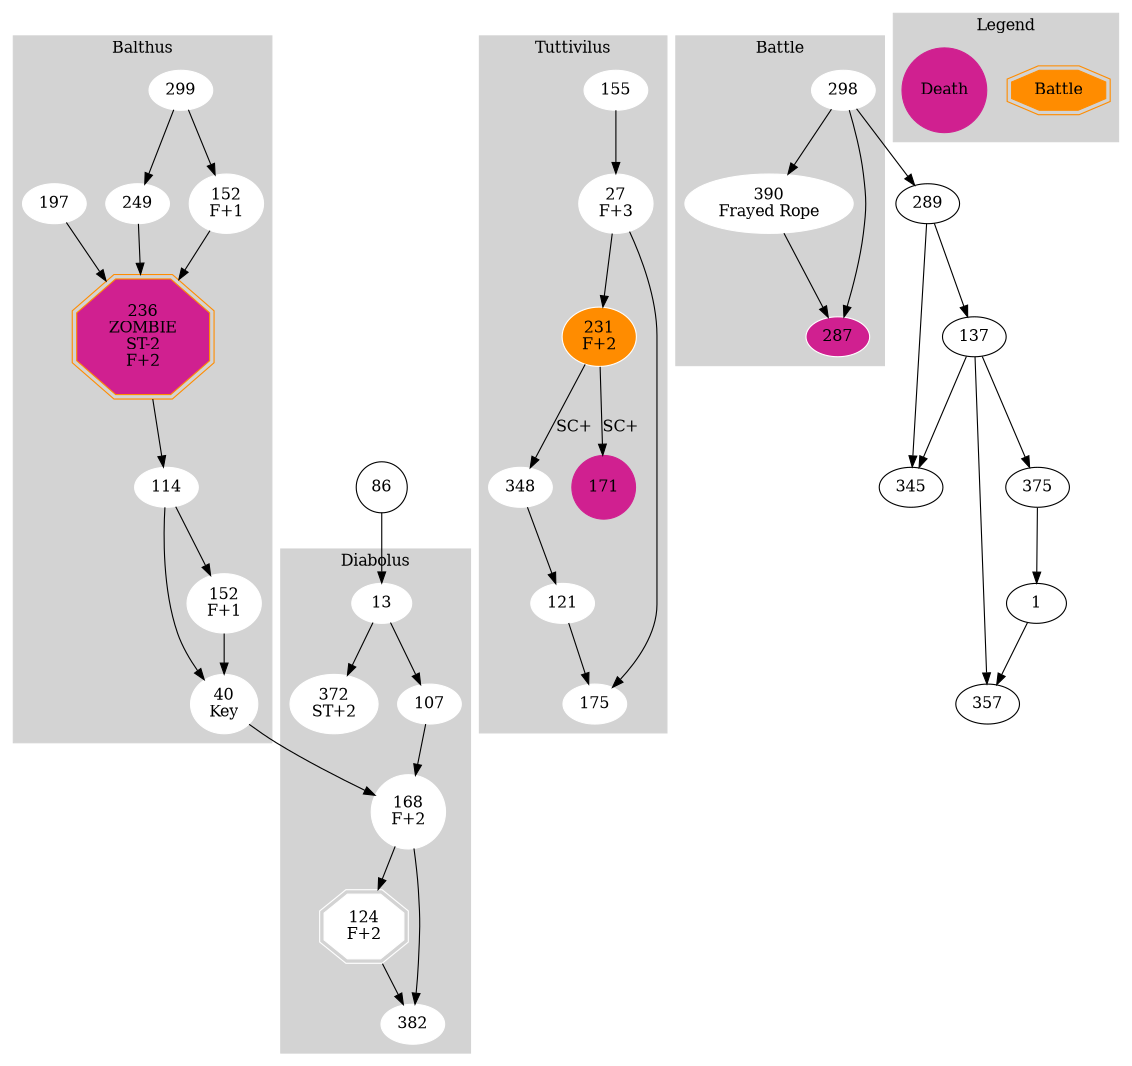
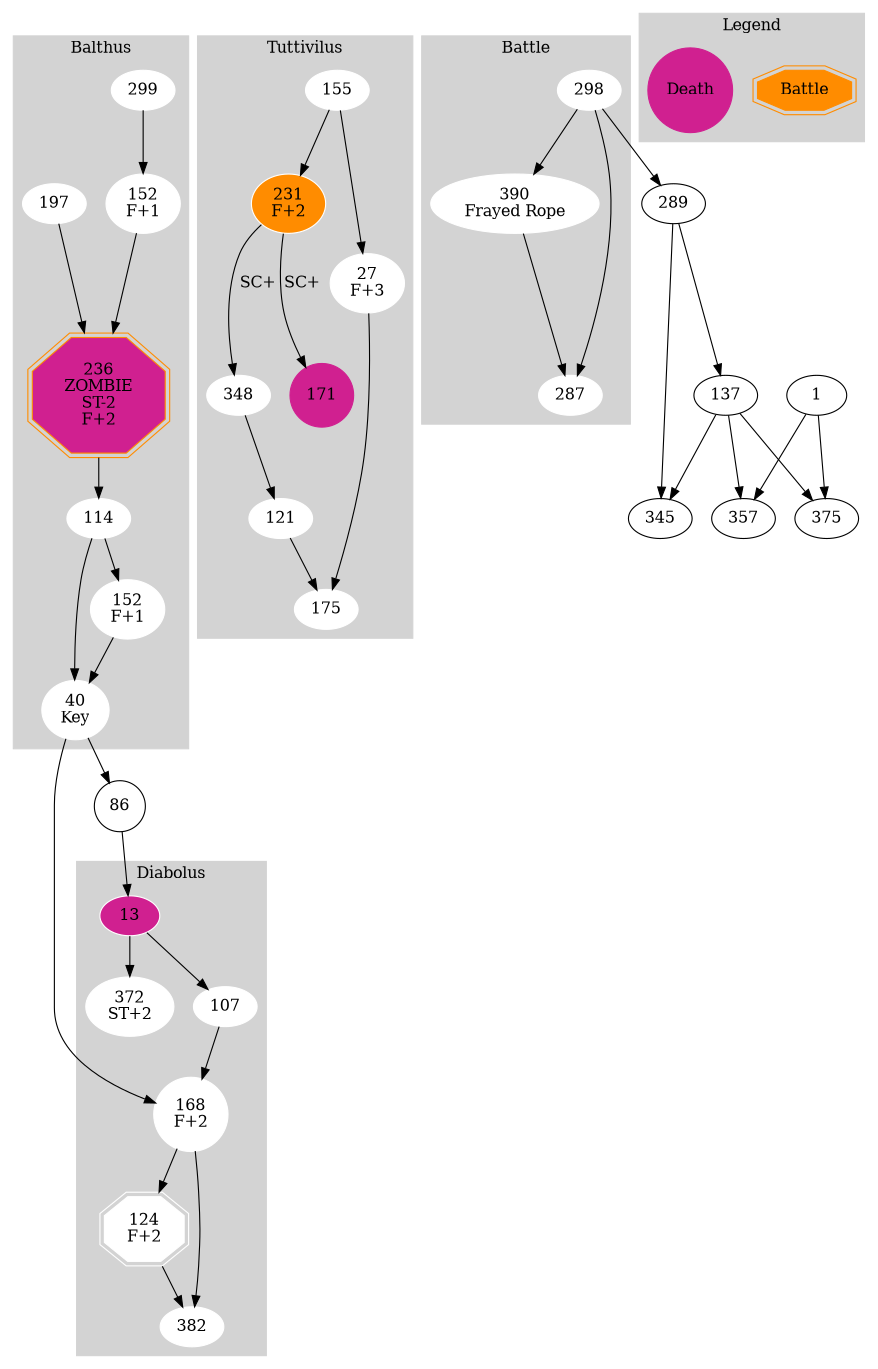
node "249": removed
edge "27 F+3" -> "231 F+2": now "155" -> "231 F+2"
node "287": fillcolor violetred -> white
edge "375" -> "1": reversed
node "13": fillcolor white -> violetred
edge "40 Key" -> "86": added
